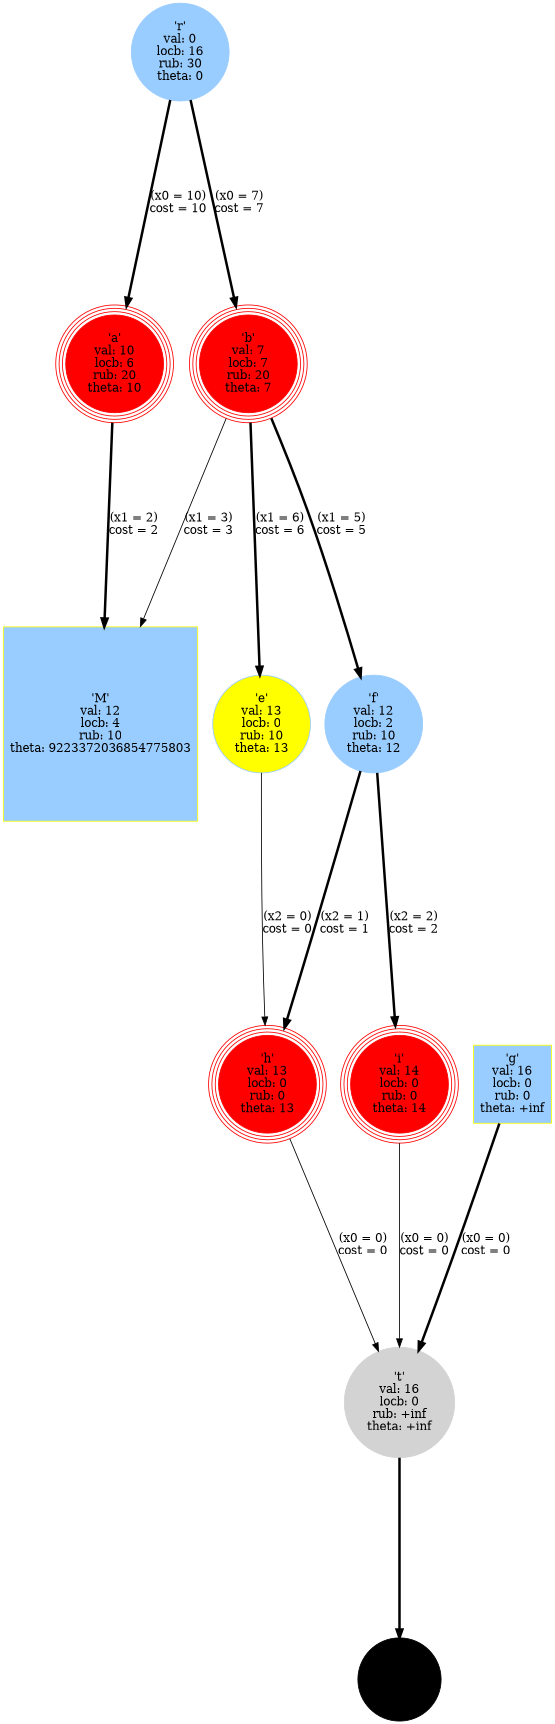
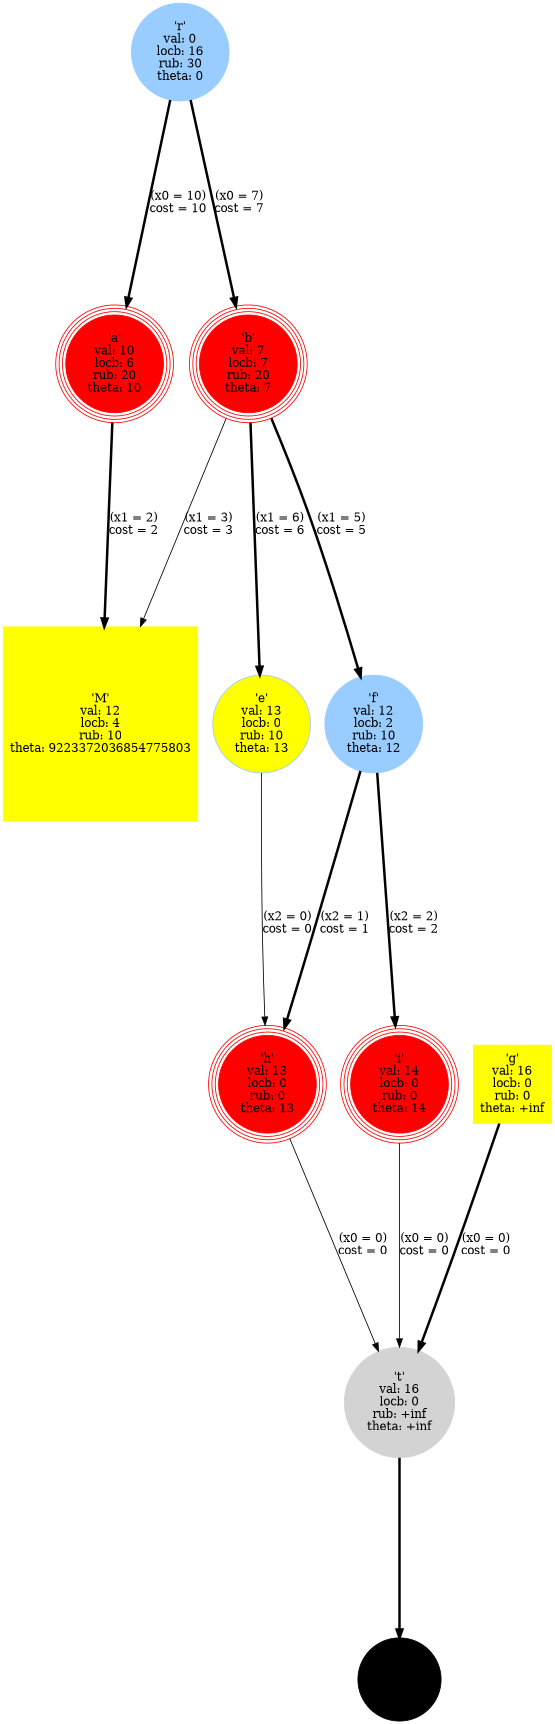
node "'M' val: 12 locb: 4 rub: 10 theta: 9223372036854775803": fillcolor #99ccff -> yellow
node "'g' val: 16 locb: 0 rub: 0 theta: +inf": fillcolor #99ccff -> yellow
